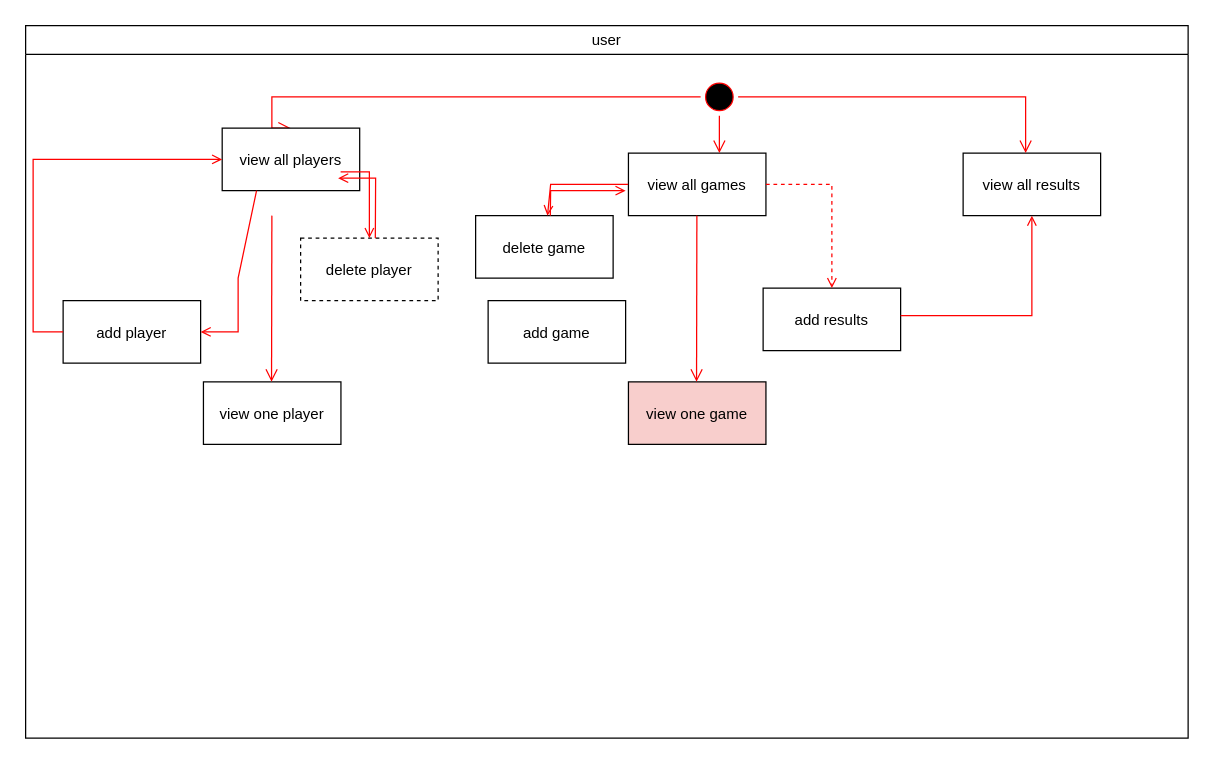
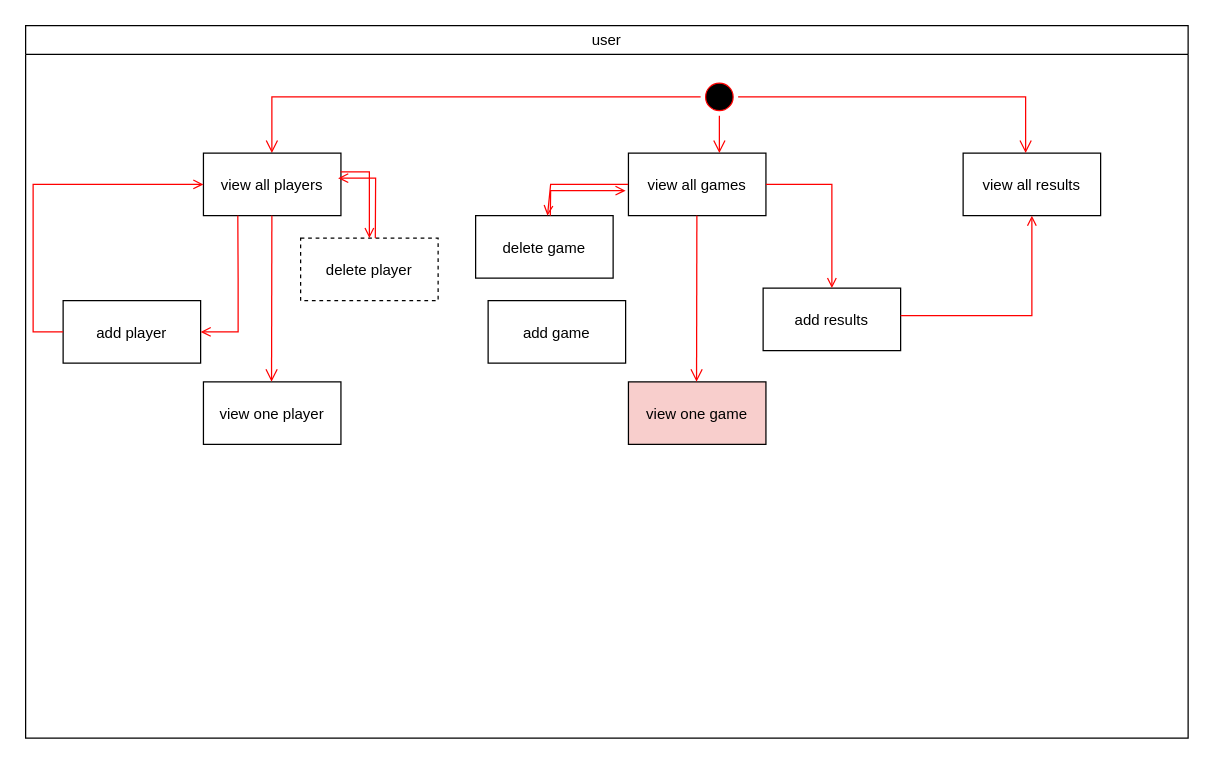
node "view all players": moved (291, 159) -> (272, 184)
edge "view all games" -> "add results": style dashed -> solid
